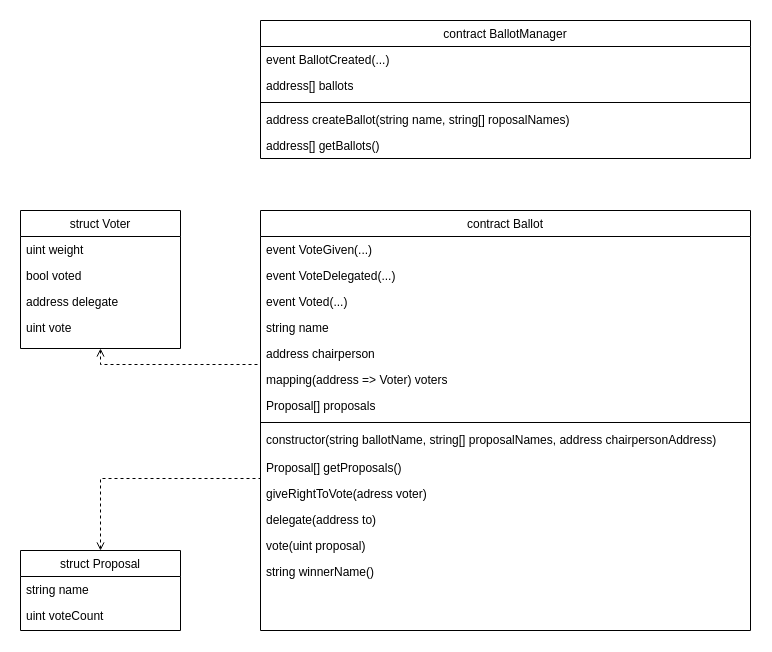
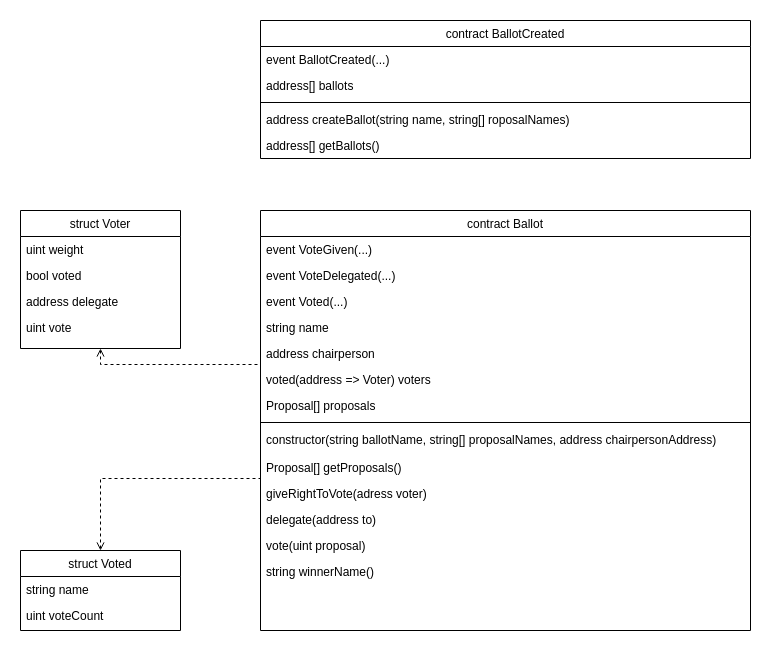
node "contract BallotManager": label "contract BallotManager" -> "contract BallotCreated"
node "mapping(address => Voter) voters": label "mapping(address => Voter) voters" -> "voted(address => Voter) voters"
node "struct Proposal": label "struct Proposal" -> "struct Voted"
